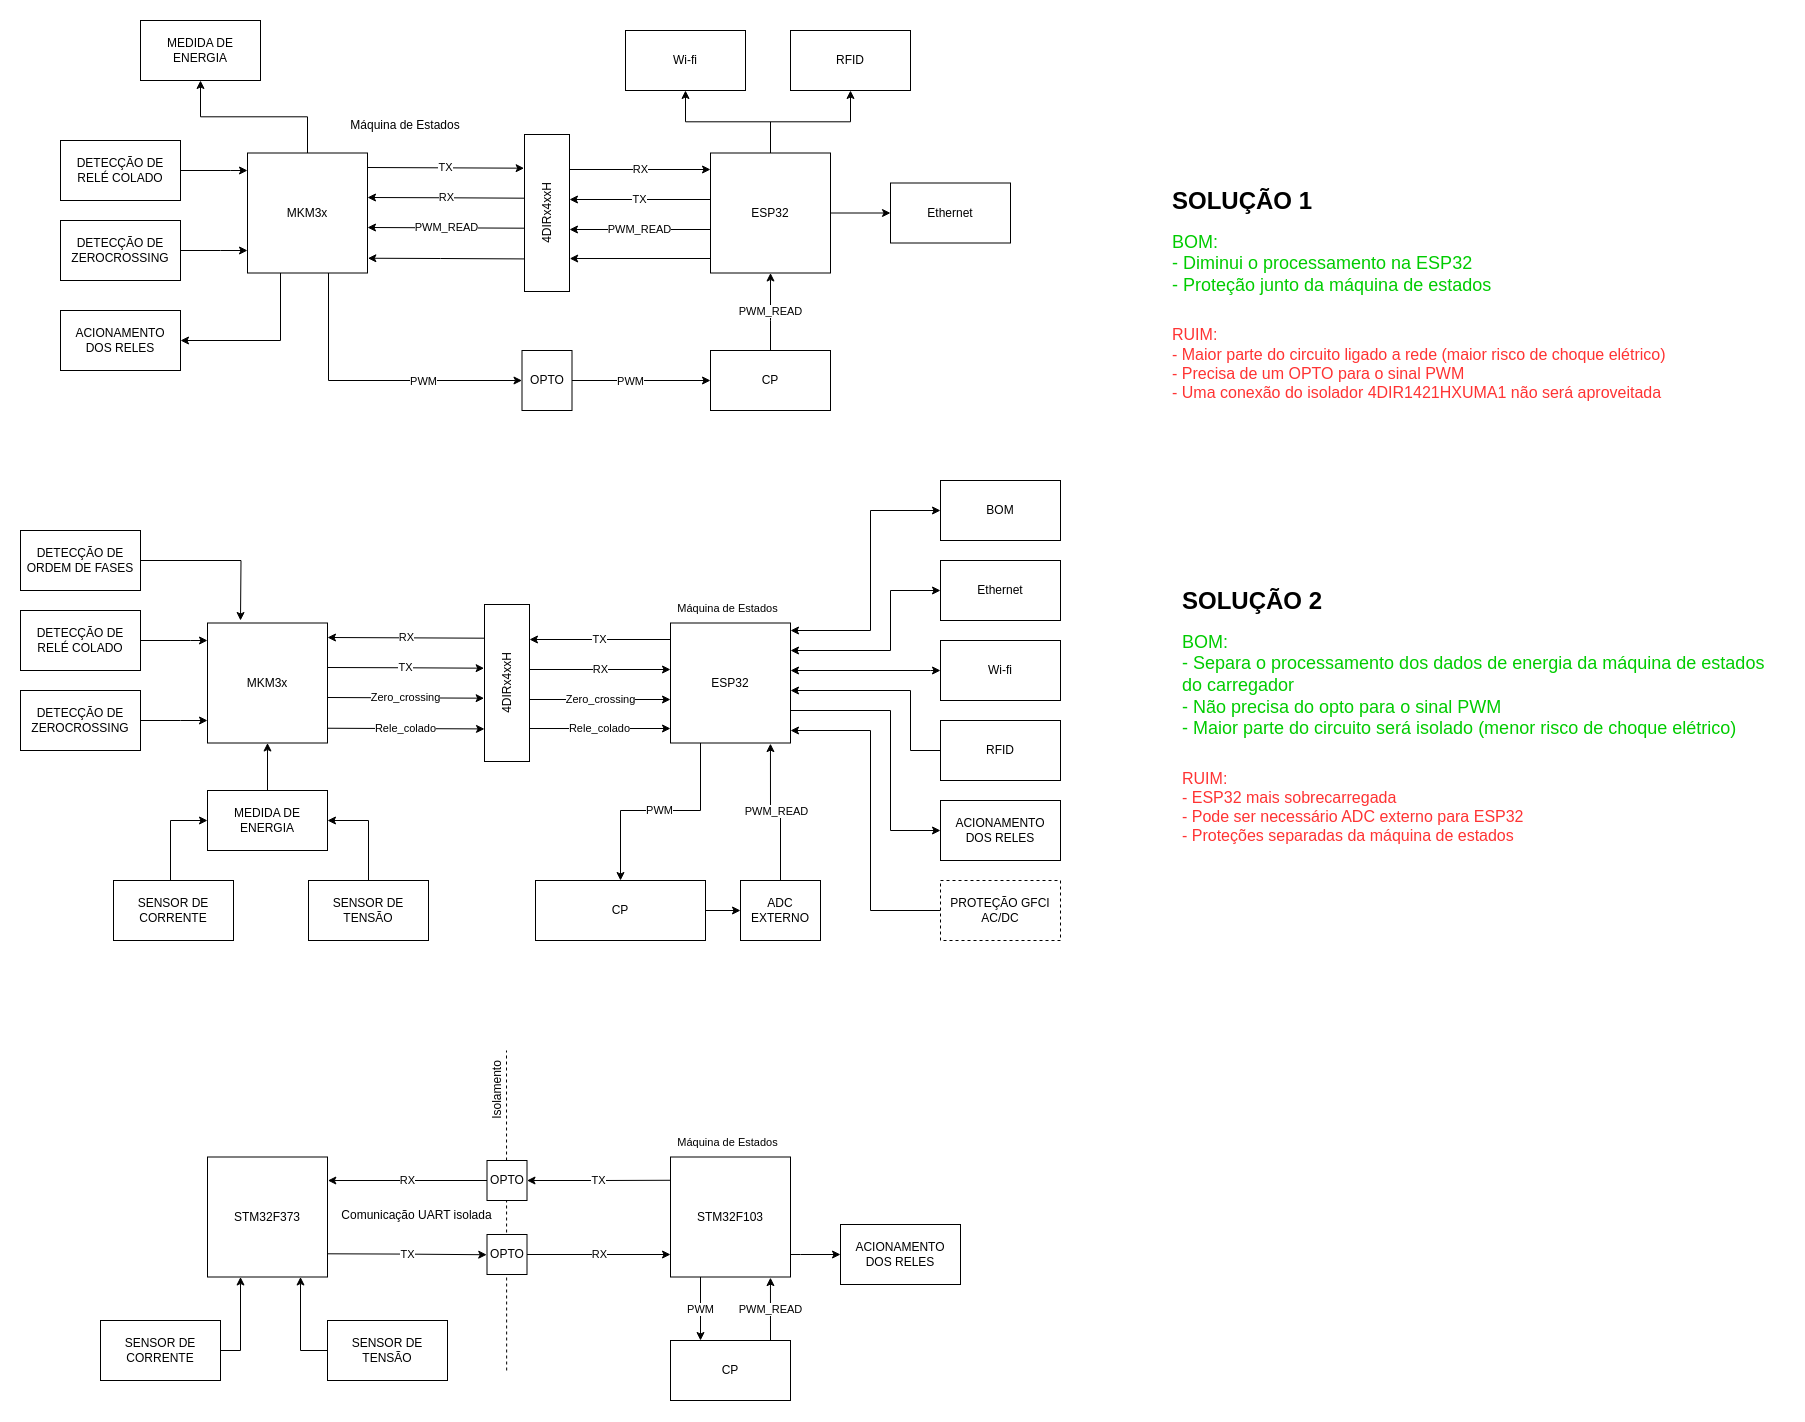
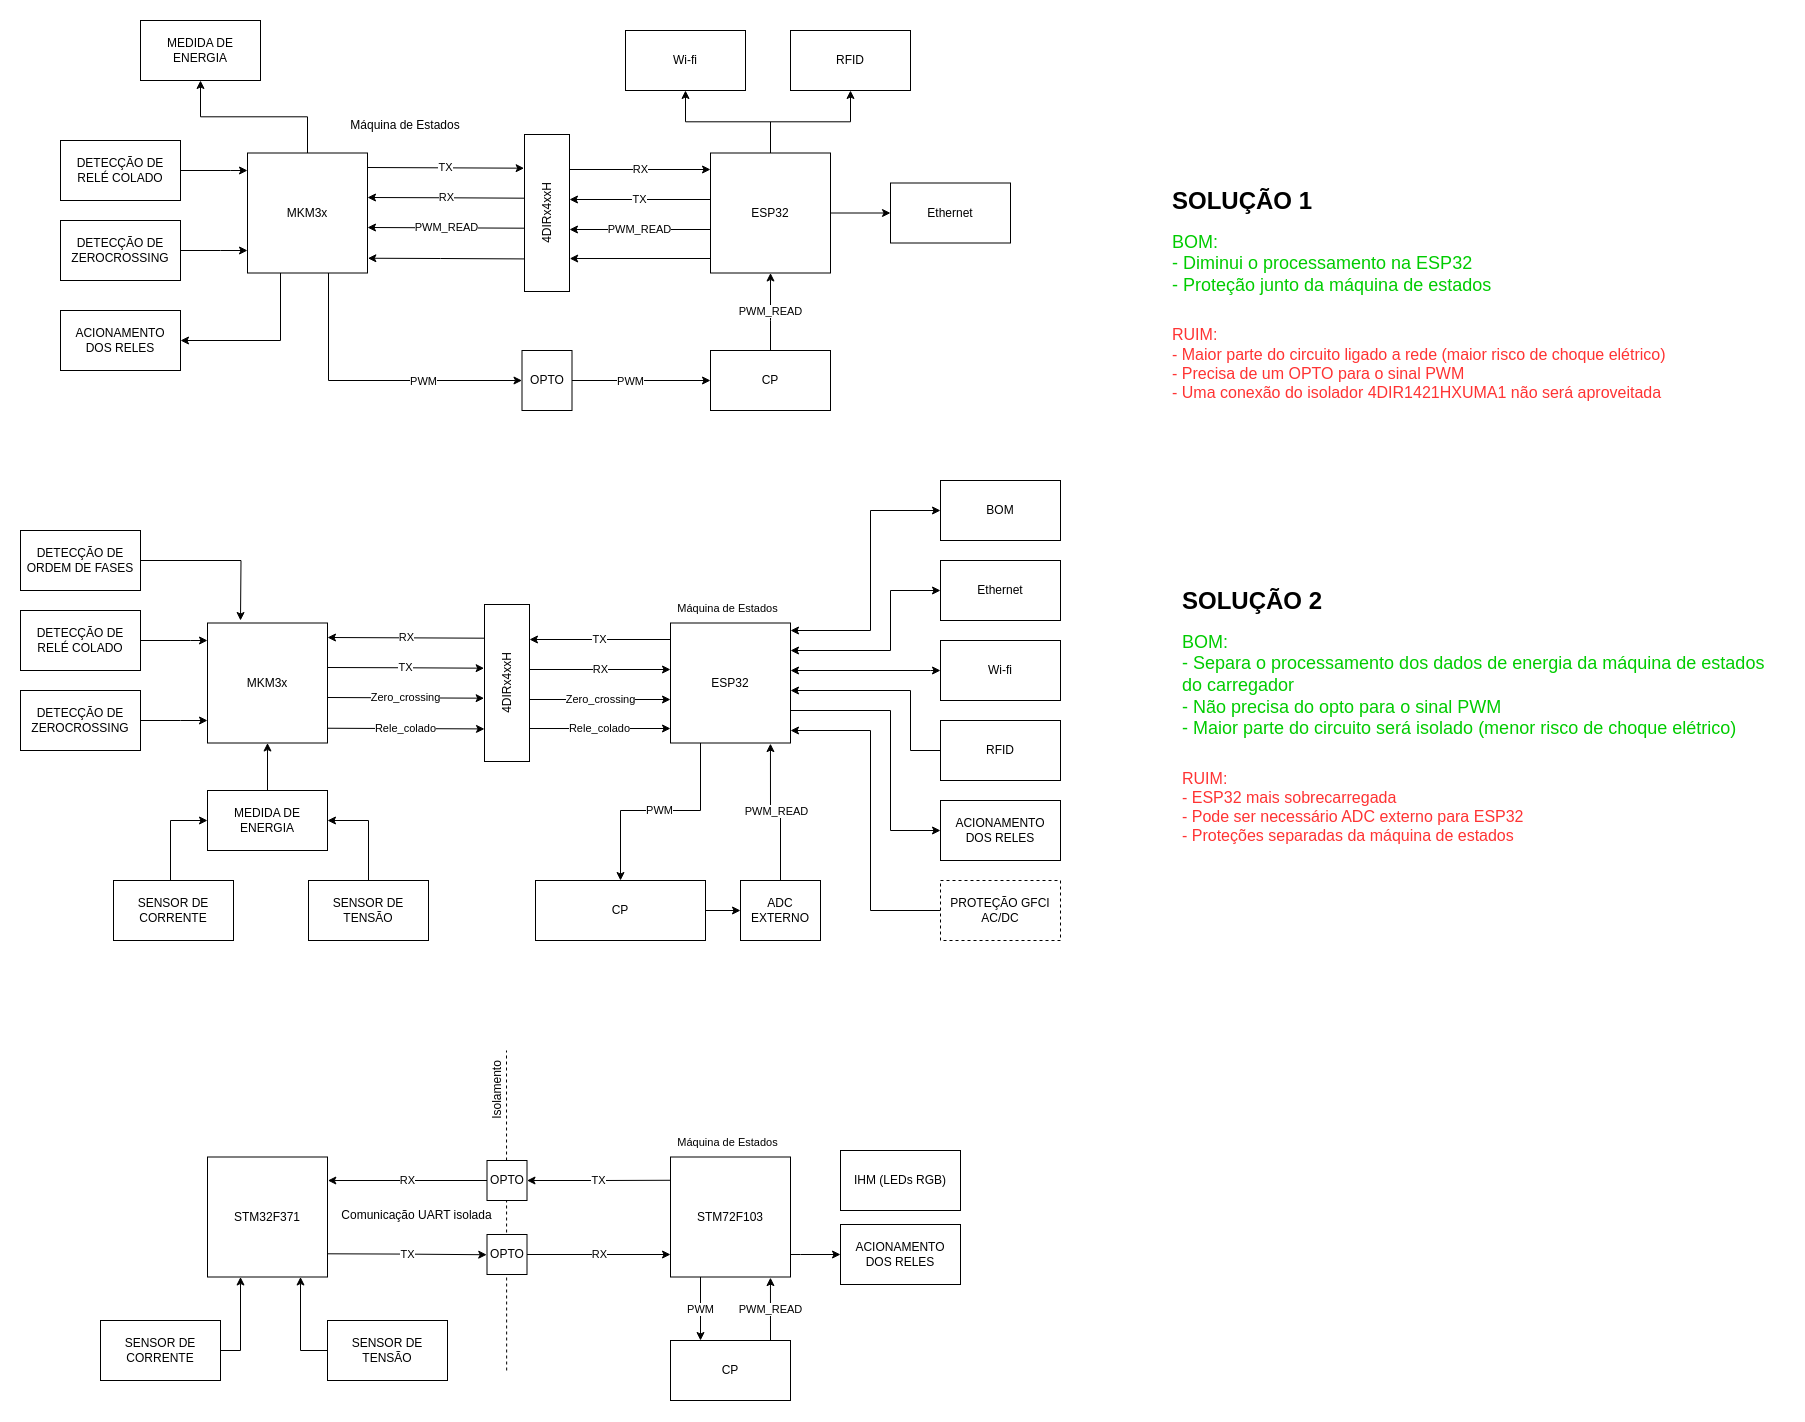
node "IHM (LEDs RGB)": added
node "STM32F373": label "STM32F373" -> "STM32F371"
node "STM32F103": label "STM32F103" -> "STM72F103"
